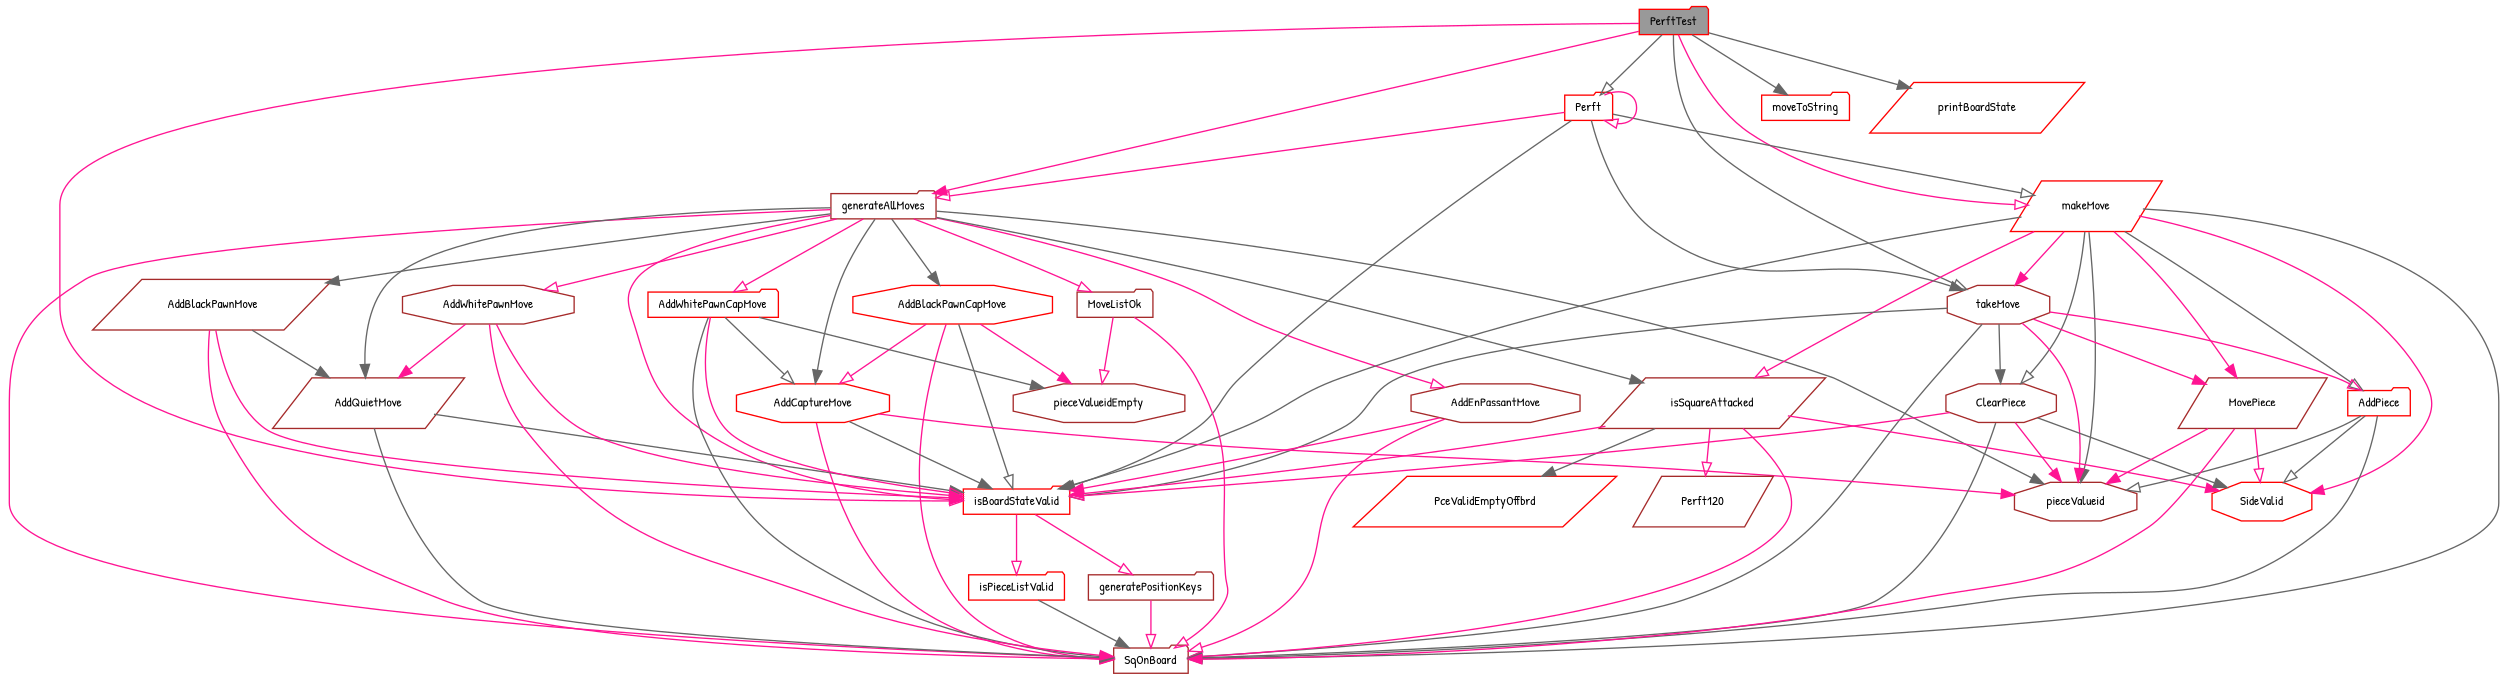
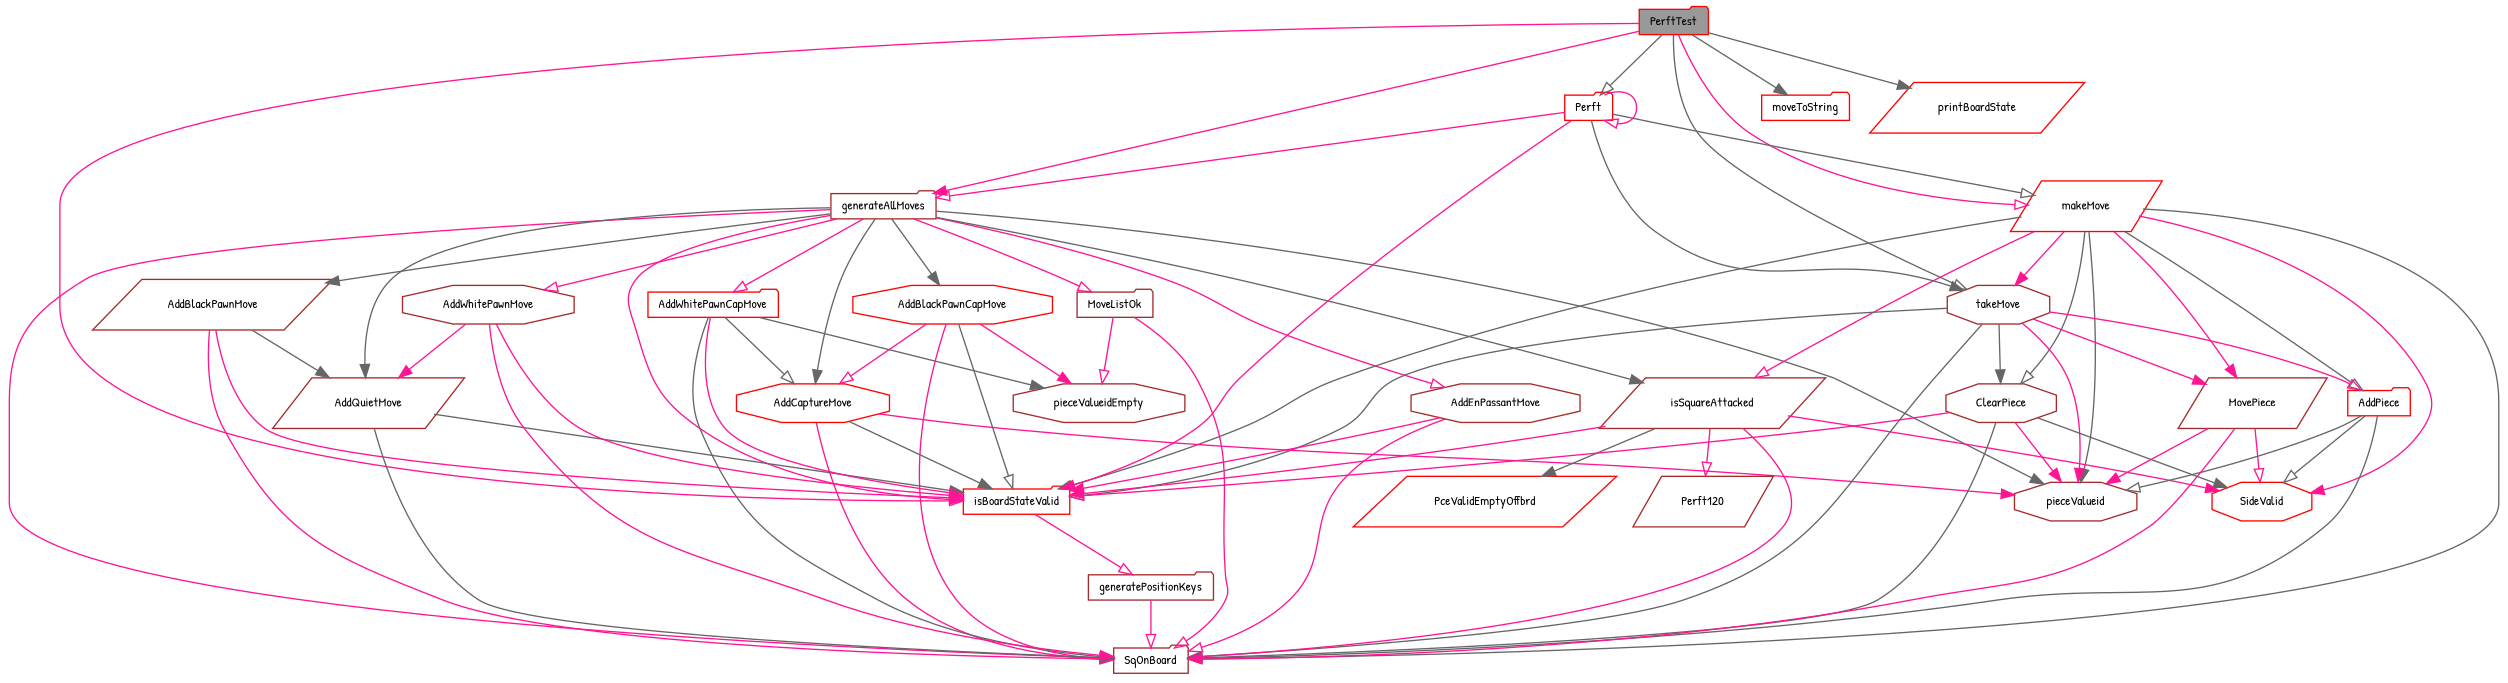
edge "Perft" -> "isBoardStateValid": color gray40 -> deeppink
node "isPieceListValid": removed
